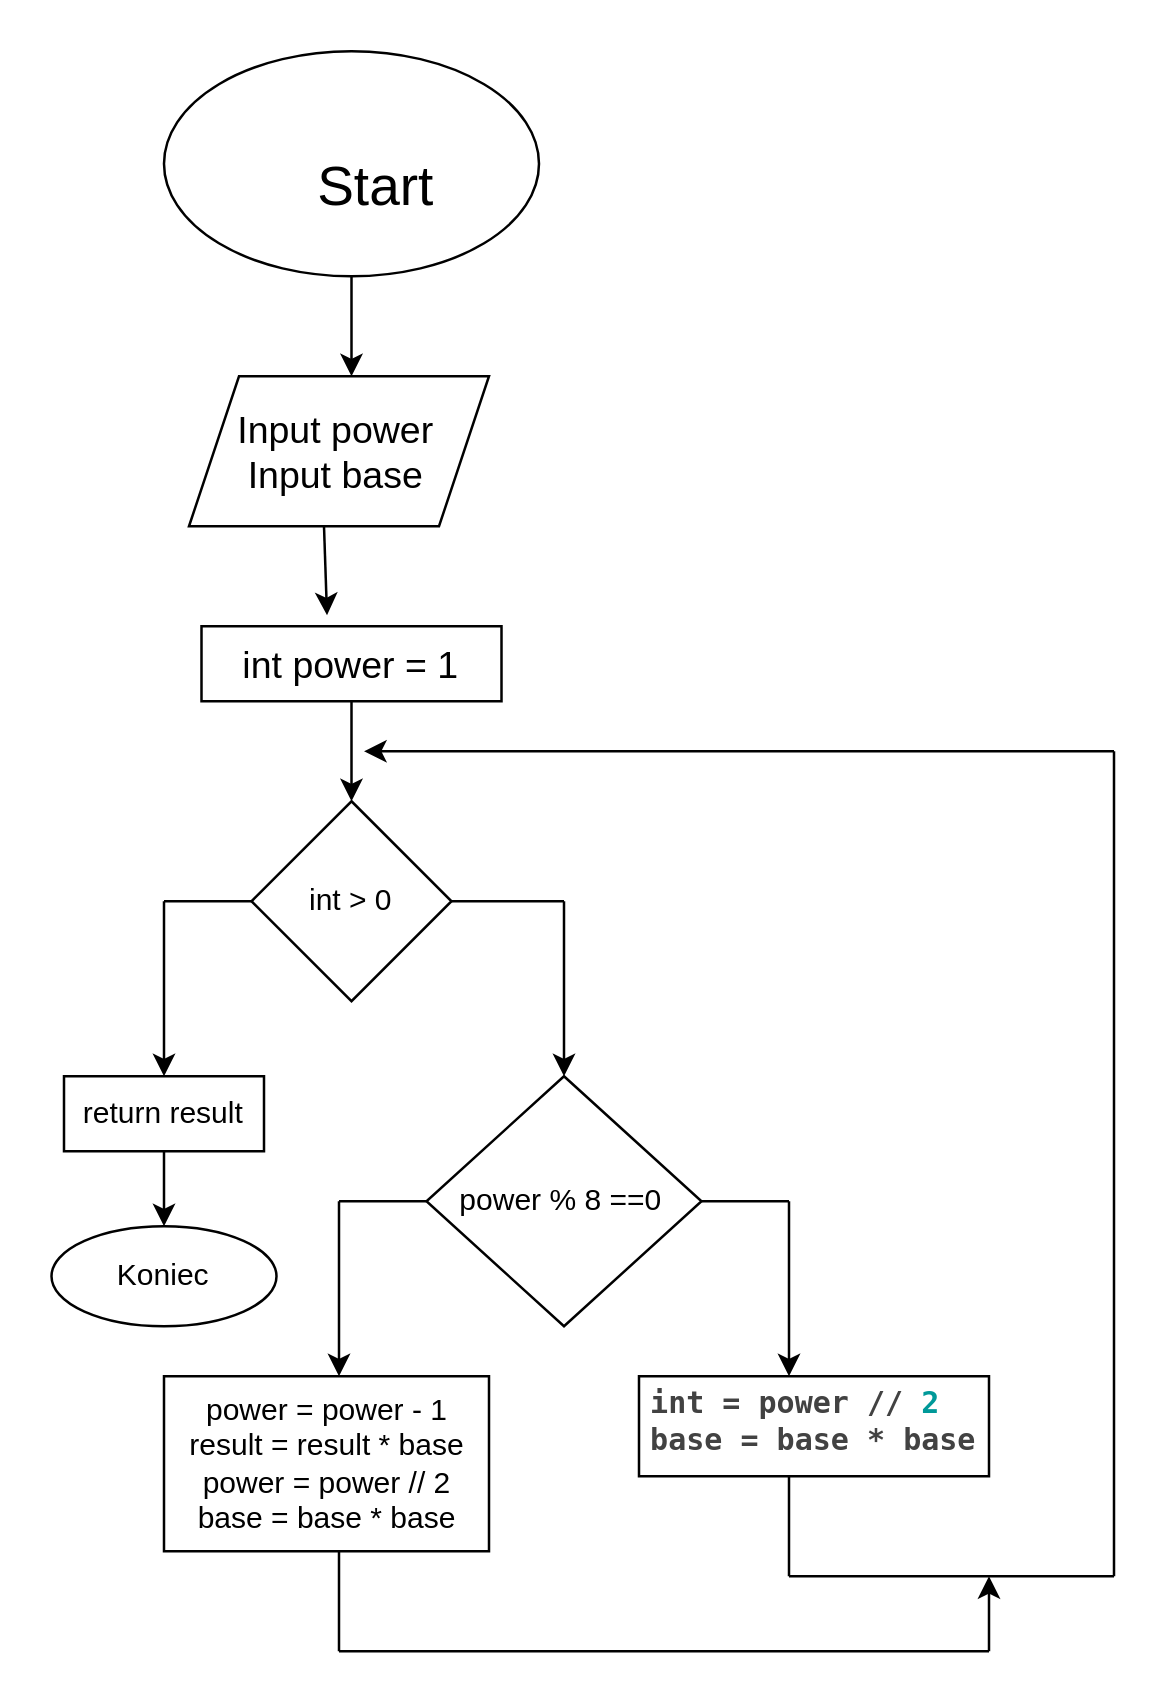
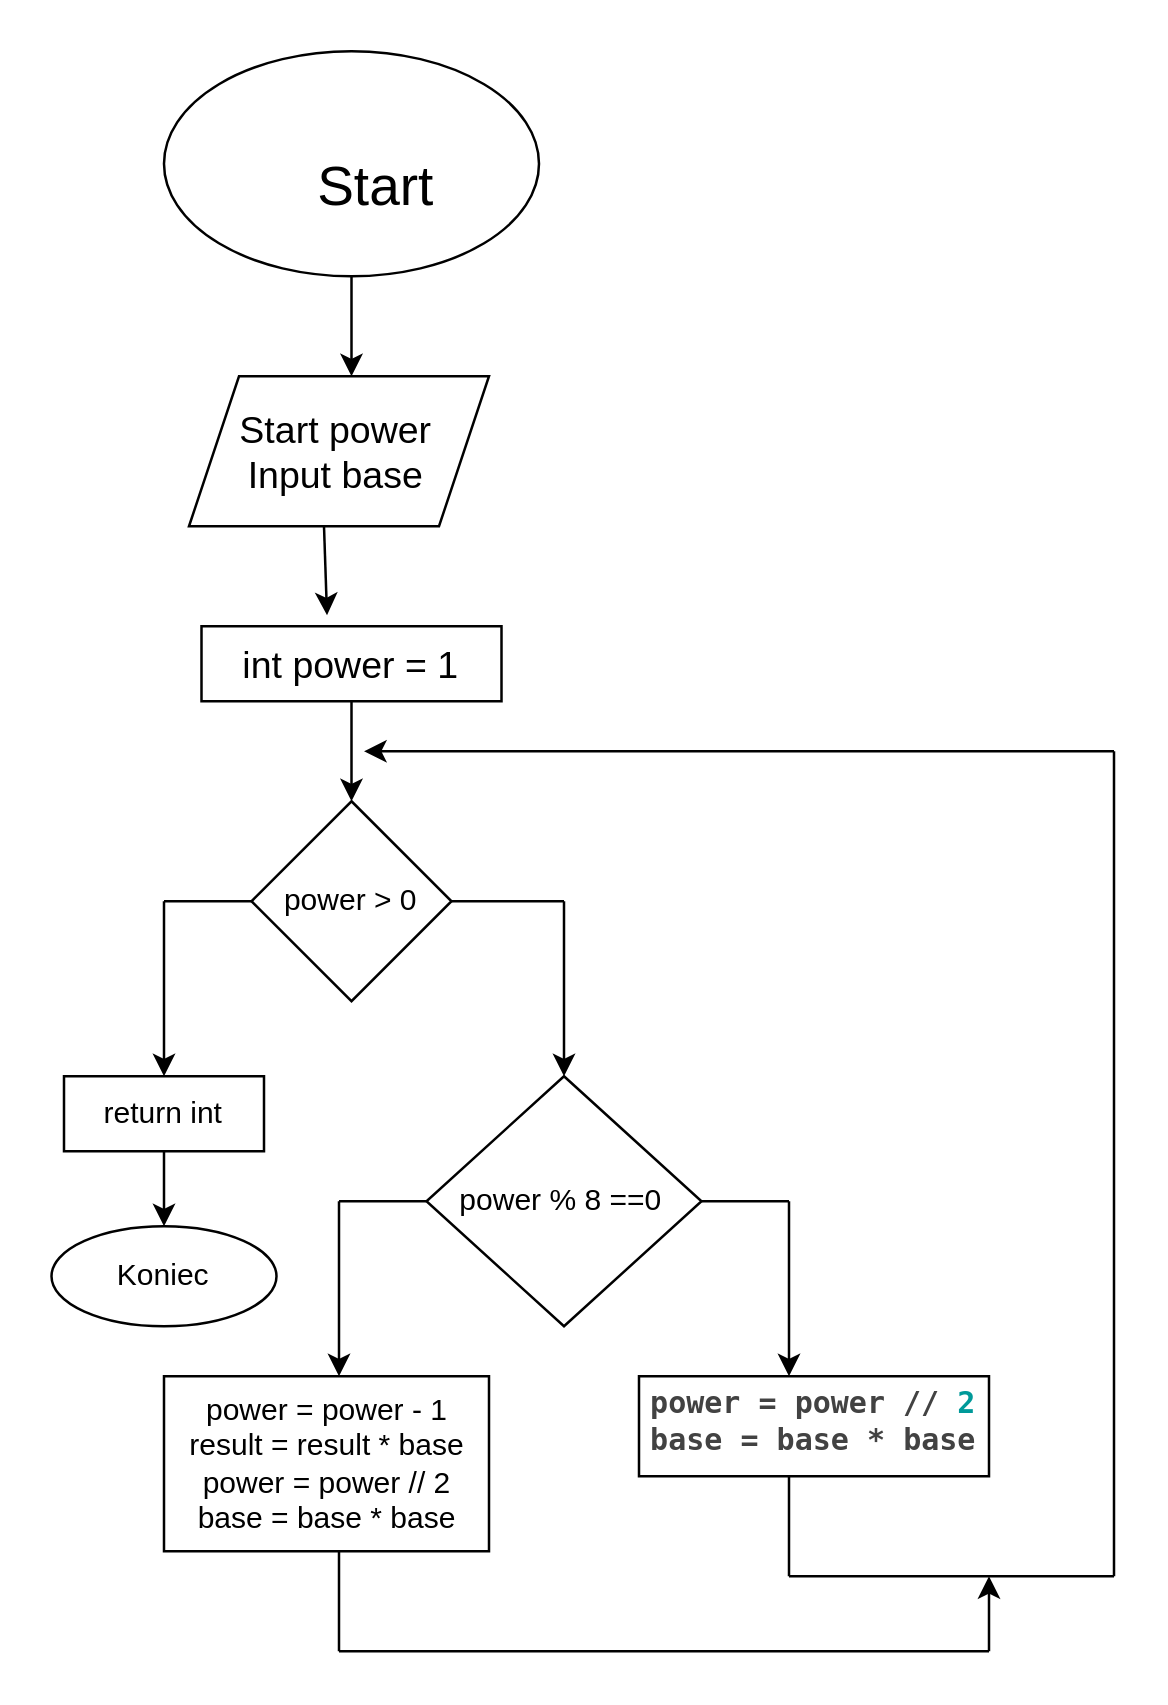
node "Input power Input base": label "Input power Input base" -> "Start power Input base"
node "int > 0": label "int > 0" -> "power > 0"
node "return result": label "return result" -> "return int"
node "int = power // 2 base = base * base": label "int = power // 2 base = base * base" -> "power = power // 2 base = base * base"
